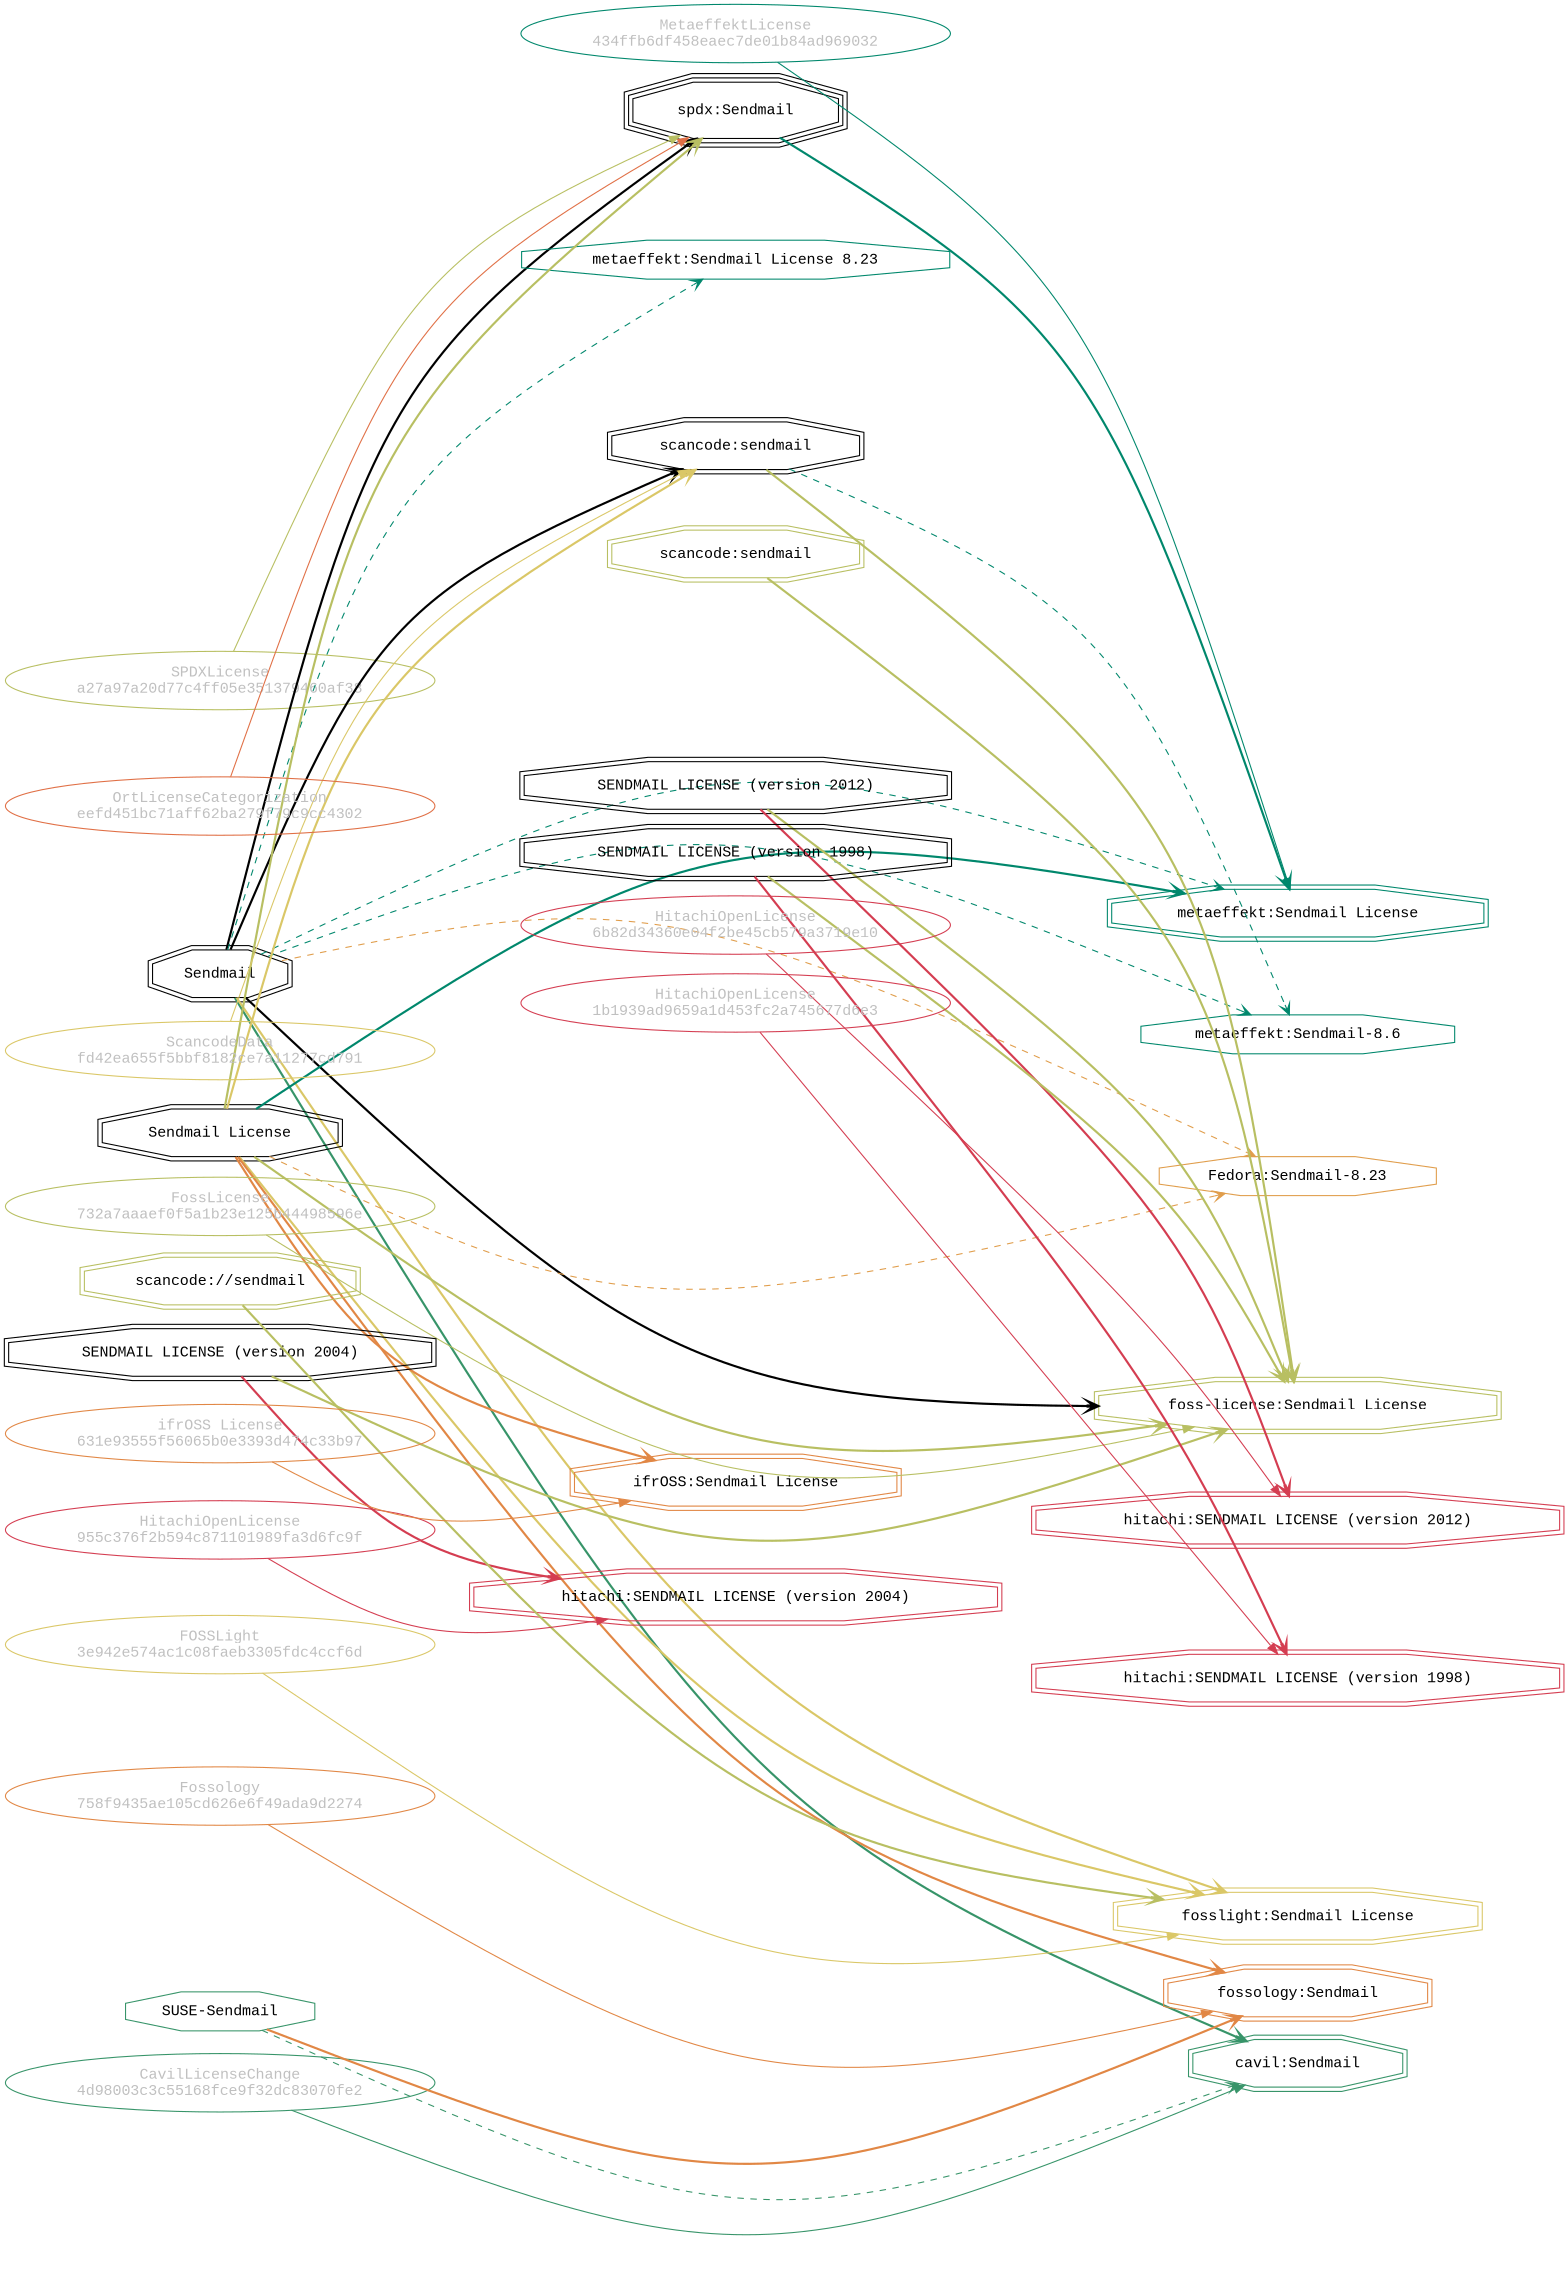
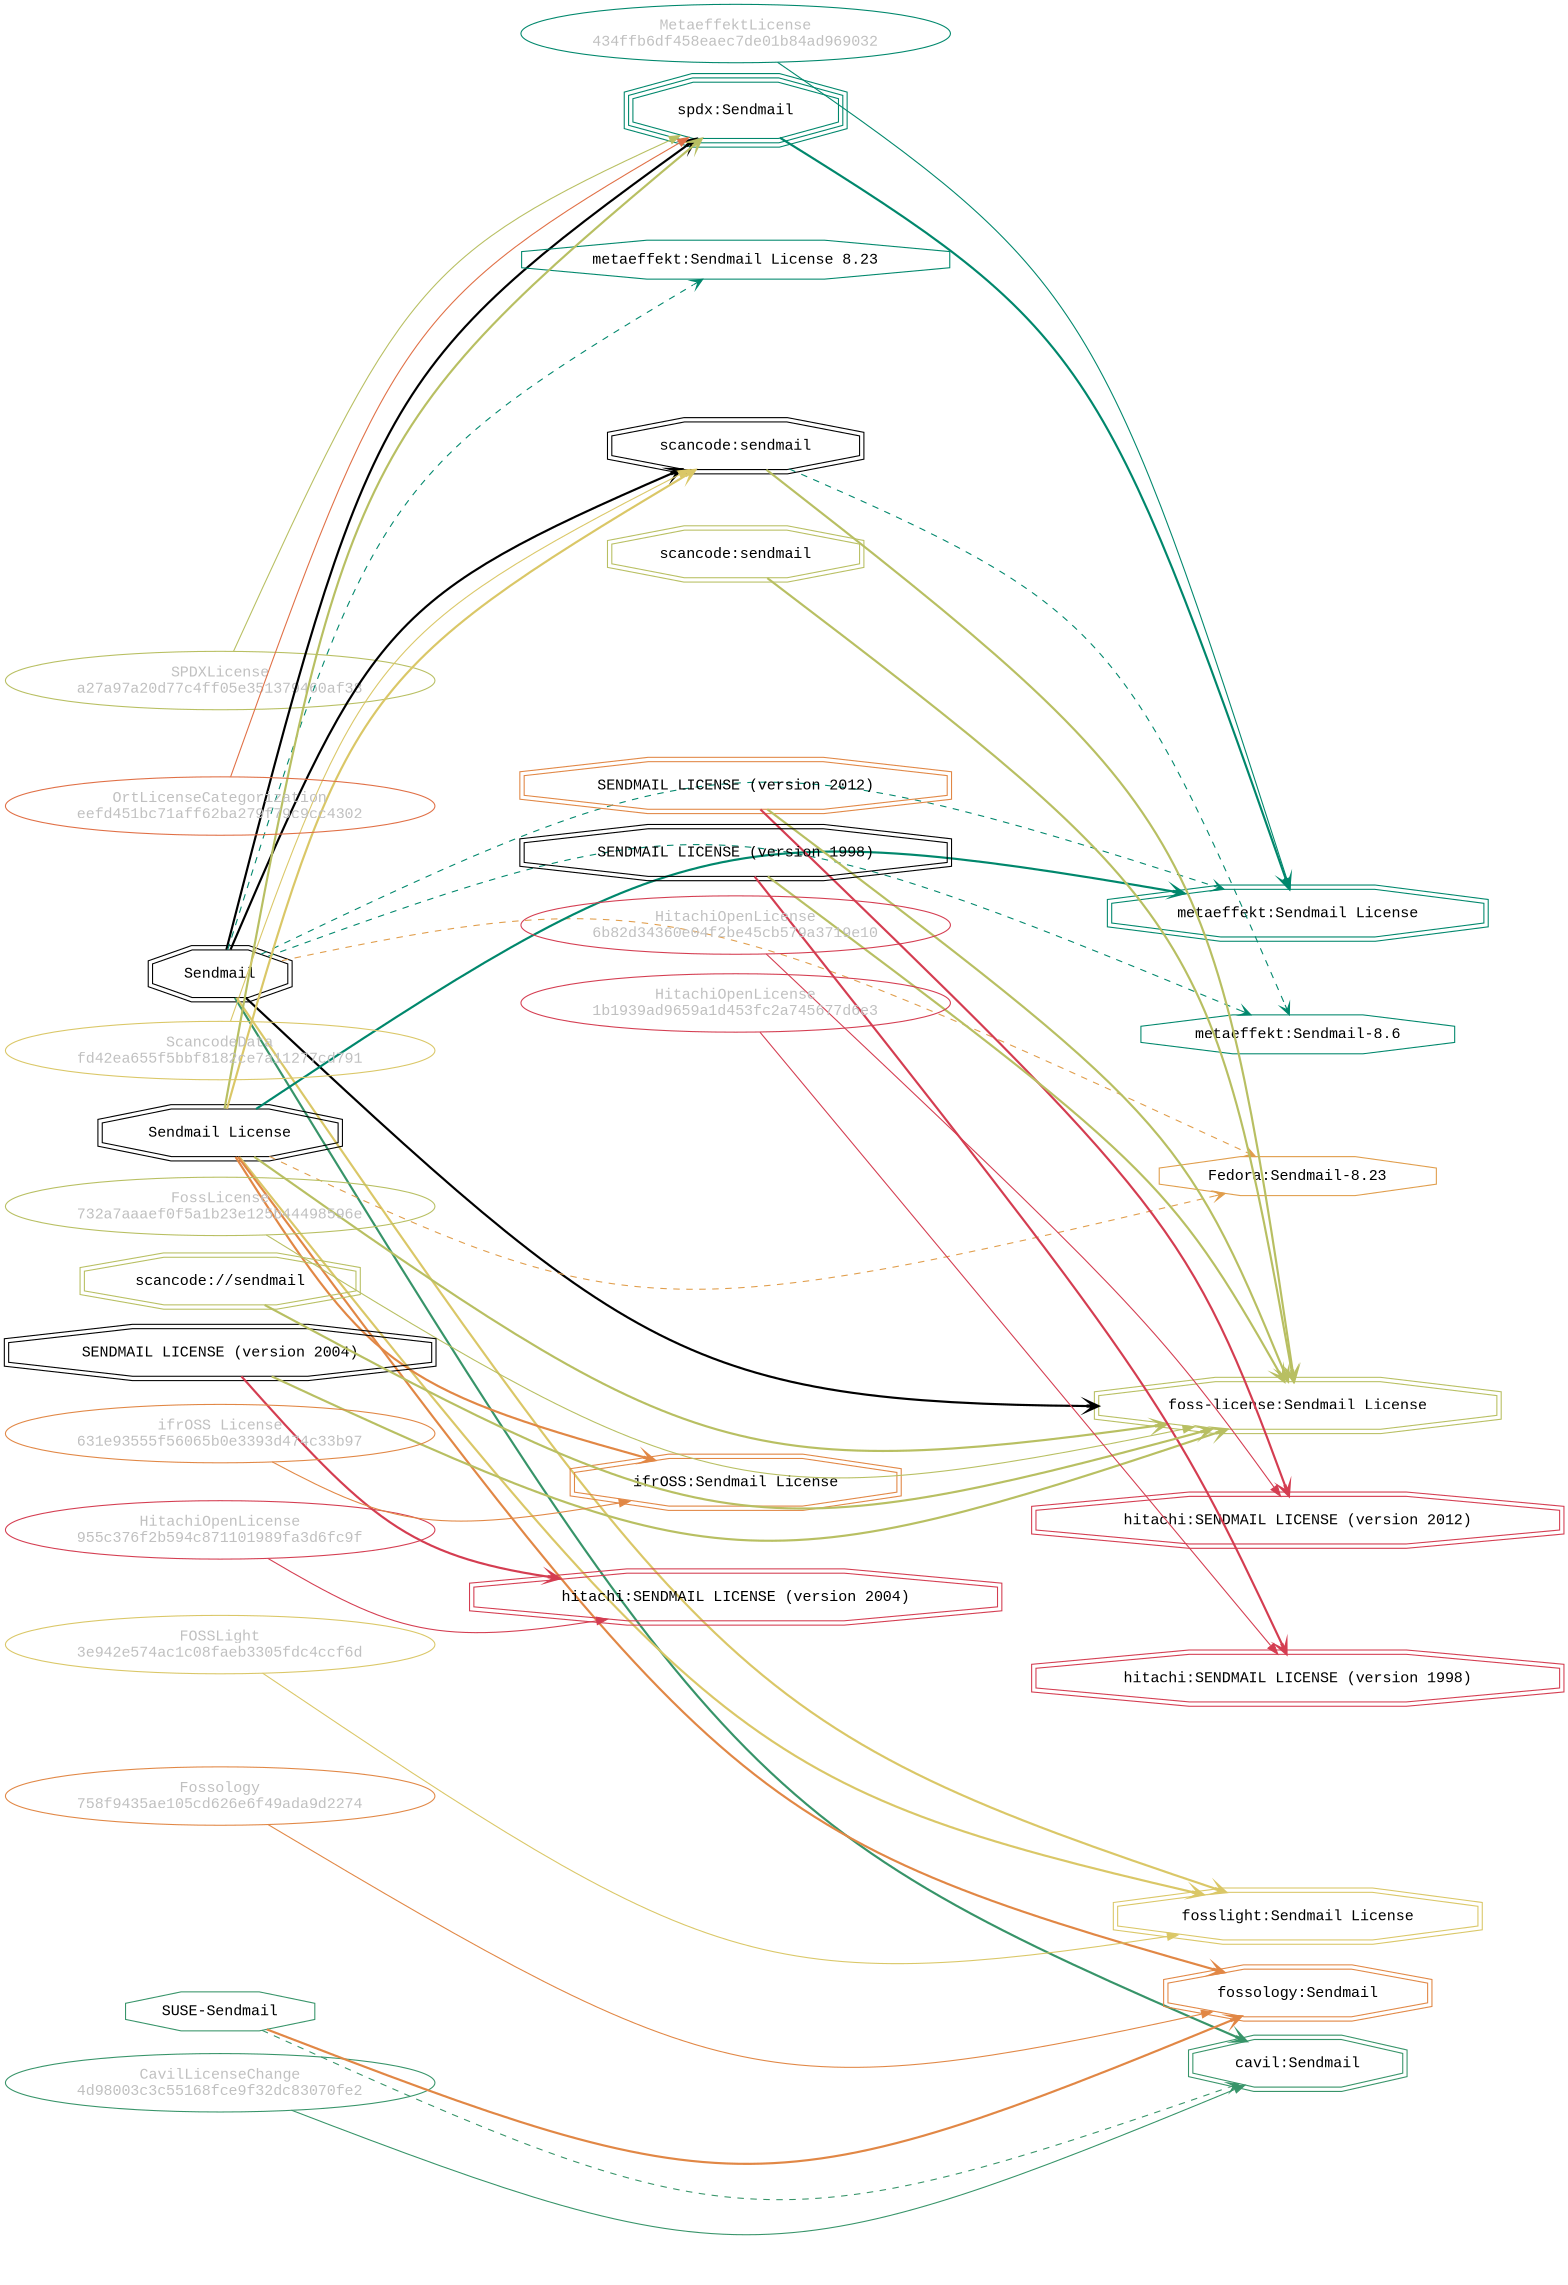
node "spdx:Sendmail": color black -> #00876c
node "SENDMAIL LICENSE (version 2012)": color black -> #e18745
edge "scancode://sendmail" -> "fosslight:Sendmail License": now "scancode://sendmail" -> "foss-license:Sendmail License"
